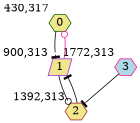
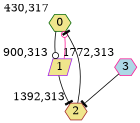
edge "0 430,317" -> "1 900,313": arrowhead tee -> odot
edge "1 900,313" -> "2 1392,313": arrowhead odot -> tee
edge "2 1392,313" -> "1 900,313": now "2 1392,313" -> "0 430,317"
